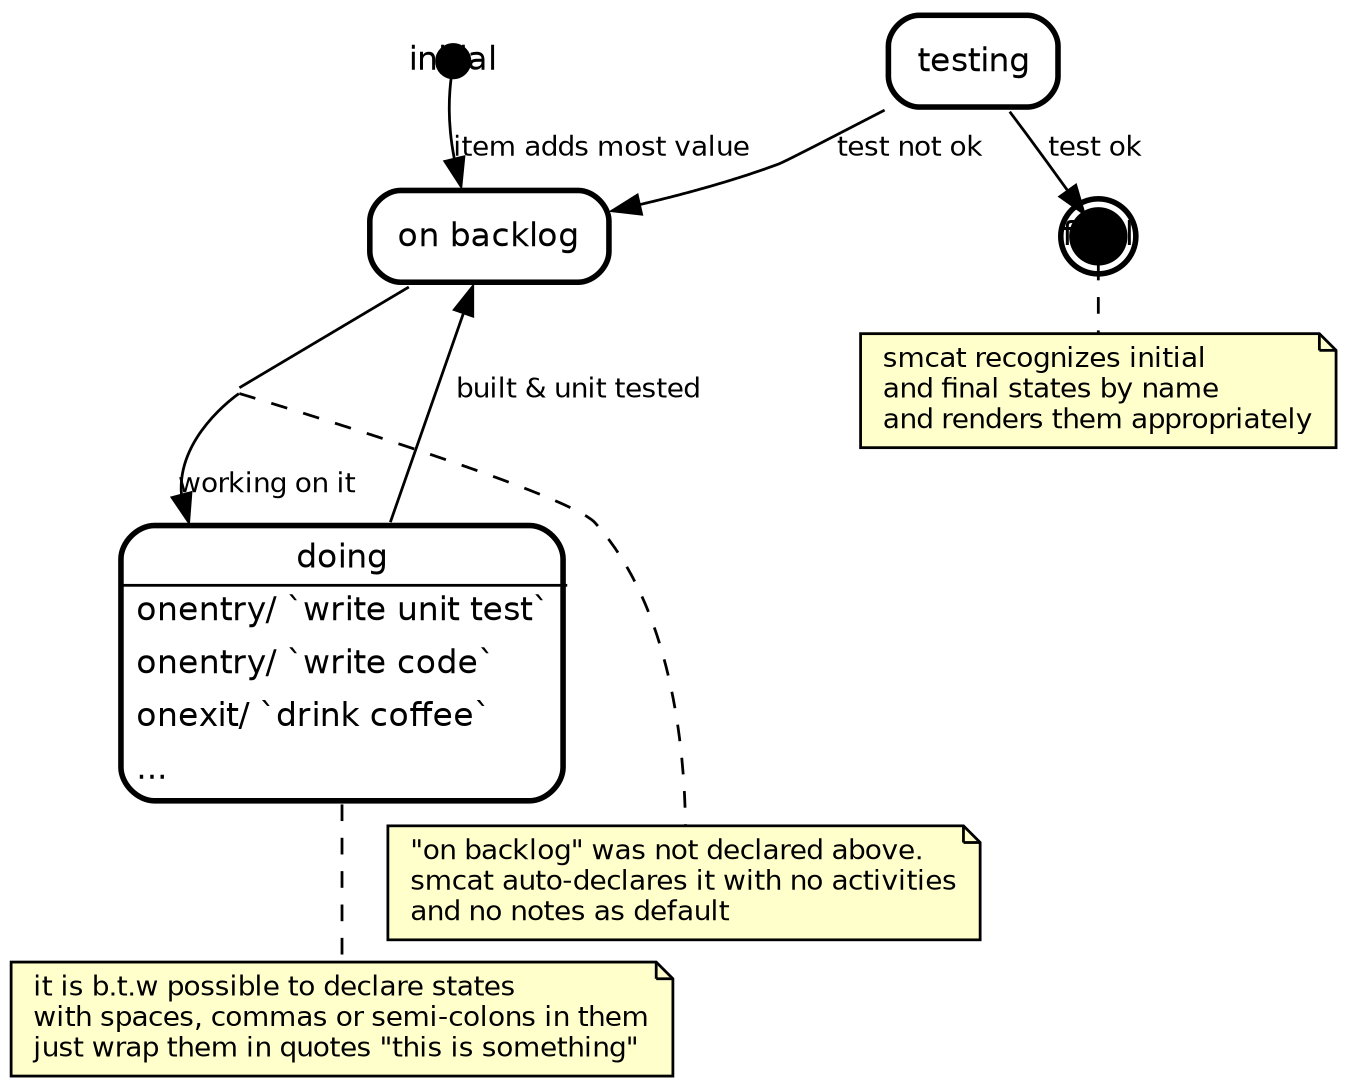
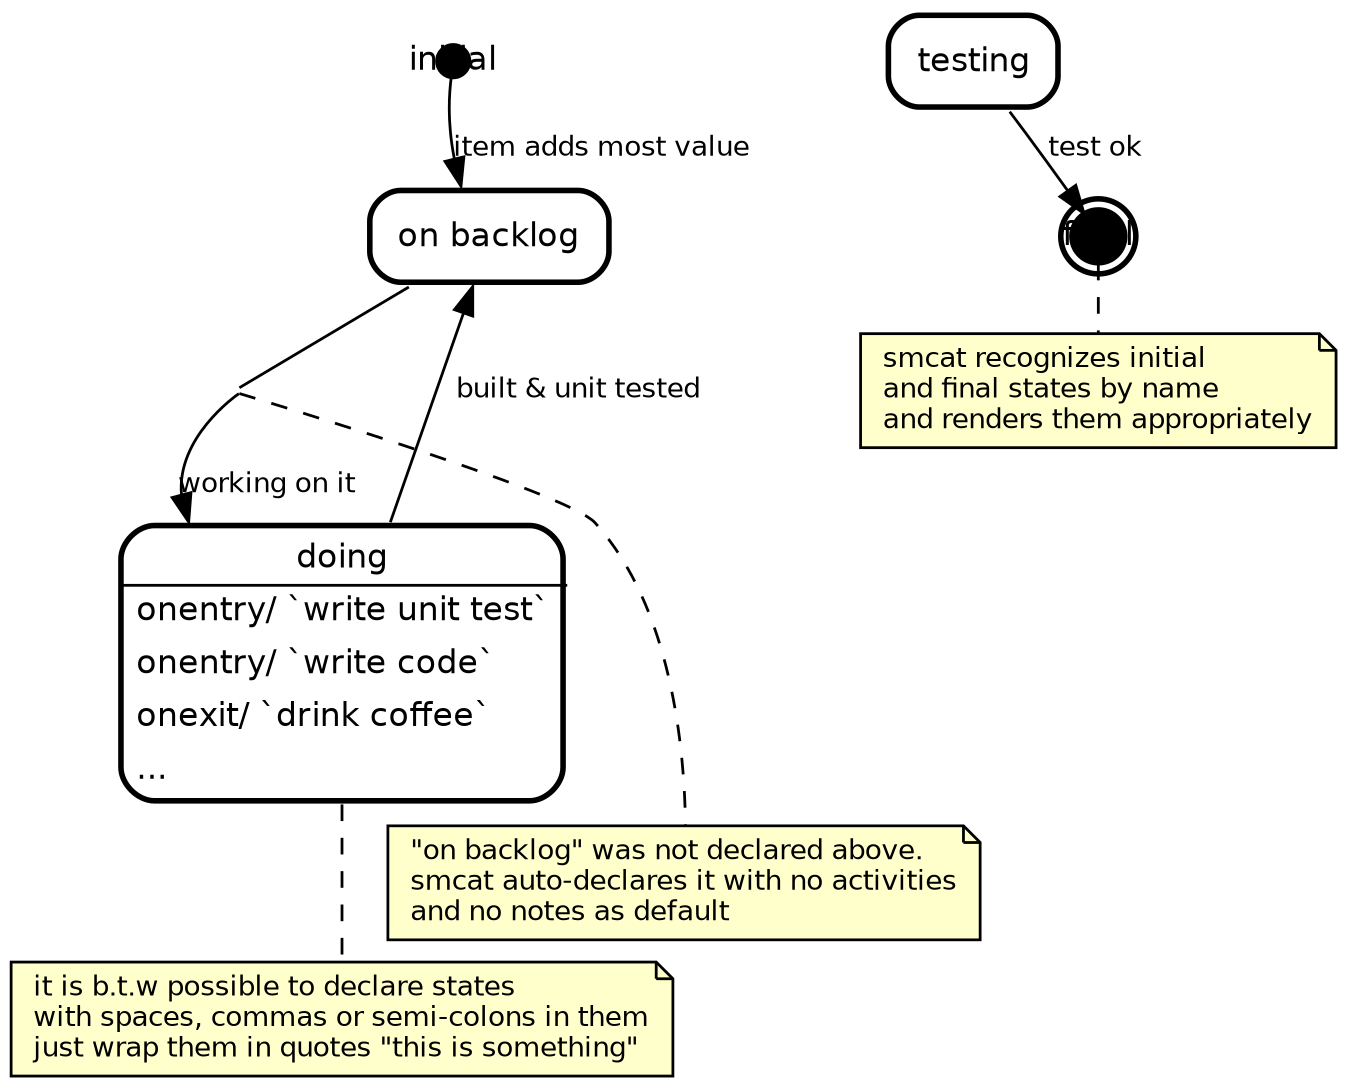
edge "testing" -> "on backlog": removed, label "test not ok"
